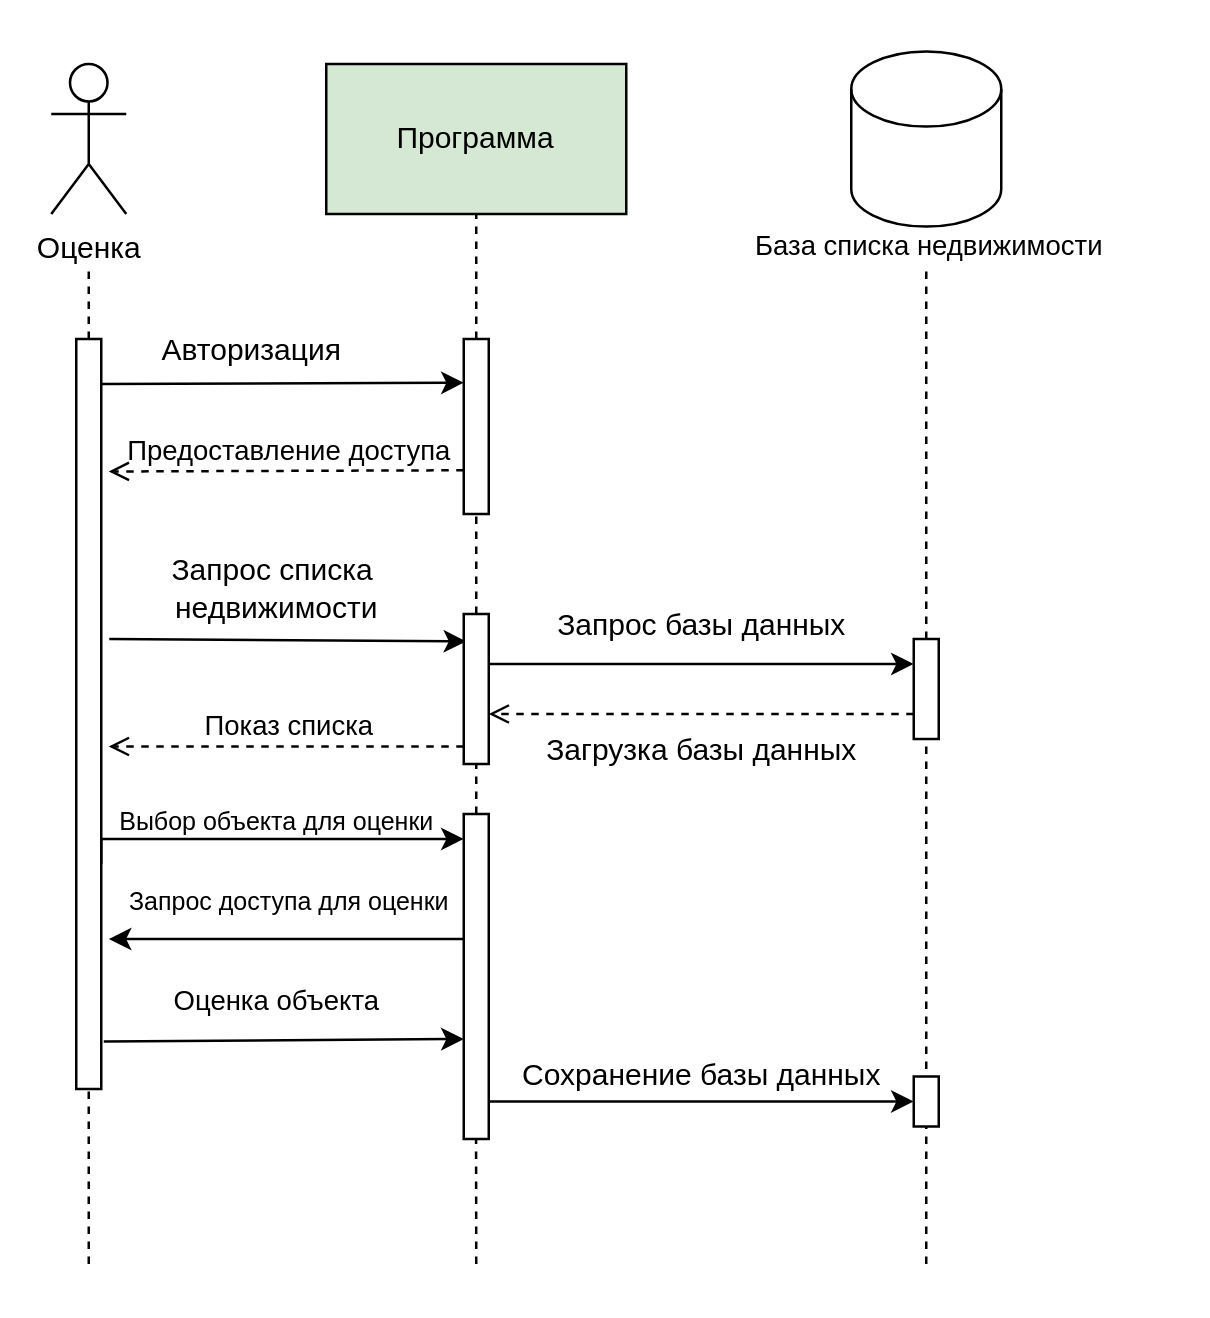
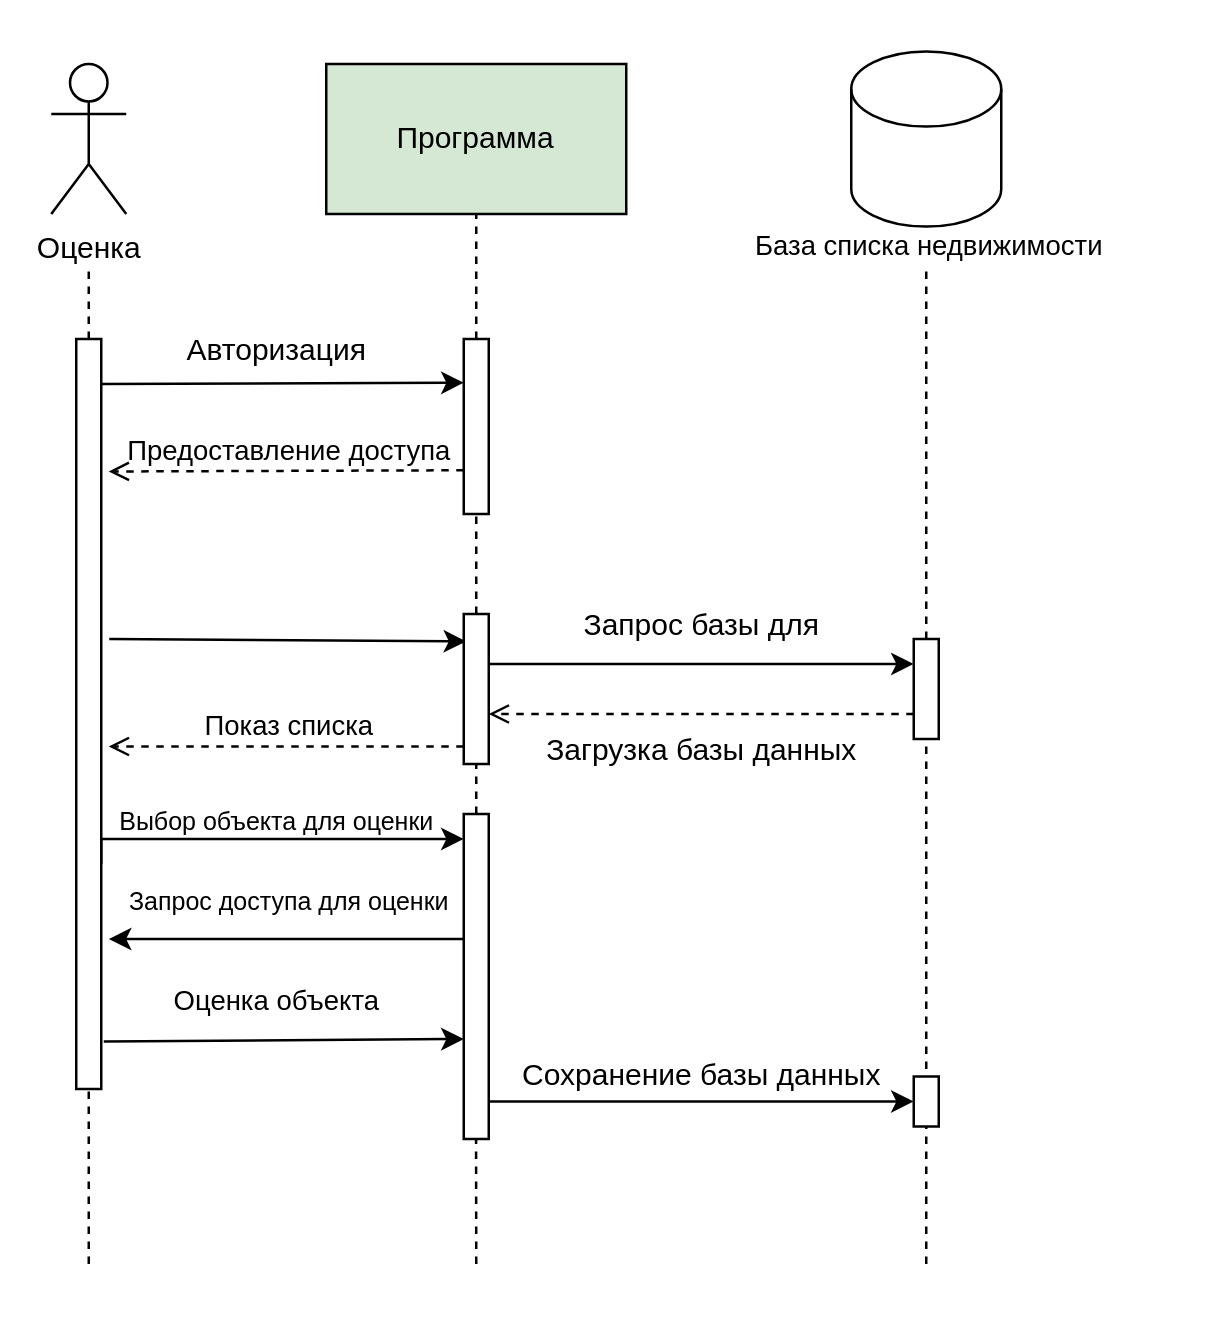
node "Авторизация": moved (251, 351) -> (276, 351)
node "Запрос списка недвижимости": removed
node "Запрос базы данных": label "Запрос базы данных" -> "Запрос базы для"
